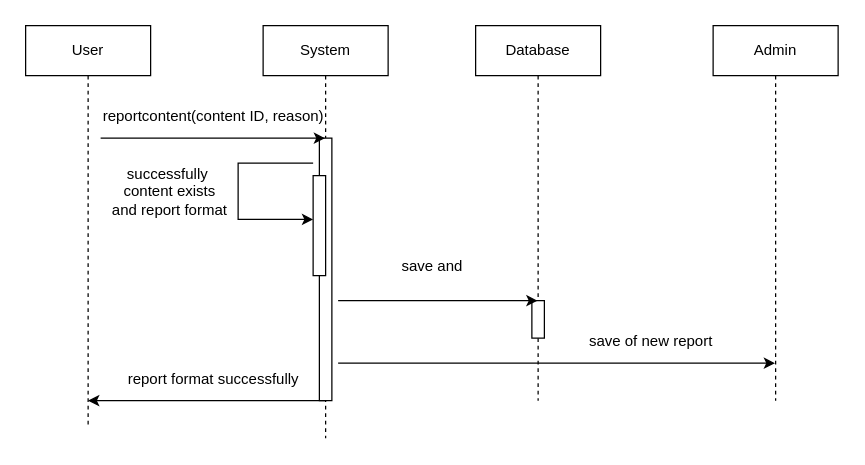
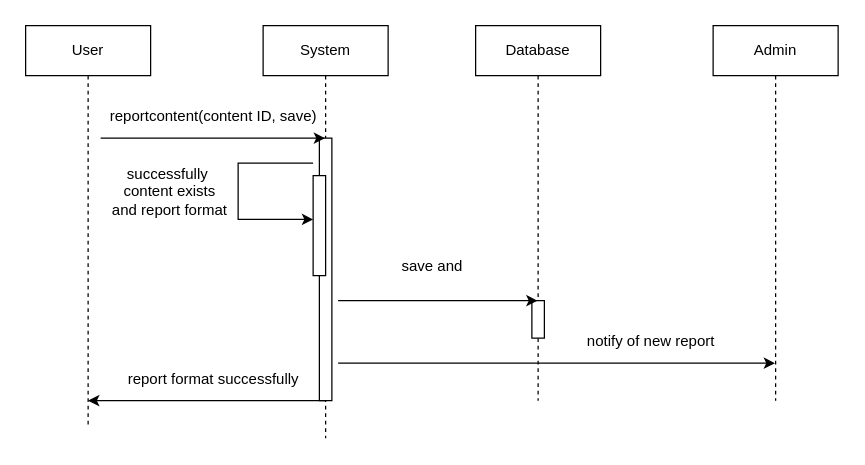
node "reportcontent(content ID, reason)": label "reportcontent(content ID, reason)" -> "reportcontent(content ID, save)"
node "save of new report": label "save of new report" -> "notify of new report"
